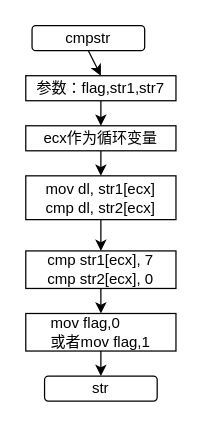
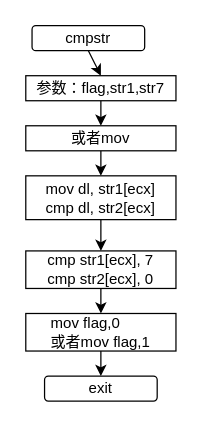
node "ecx作为循环变量": label "ecx作为循环变量" -> "或者mov"
node "str": label "str" -> "exit"
